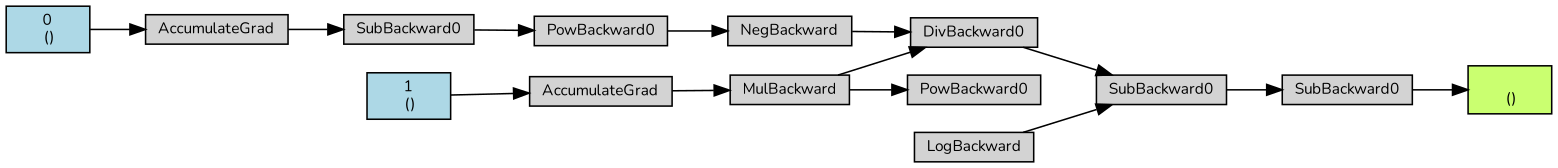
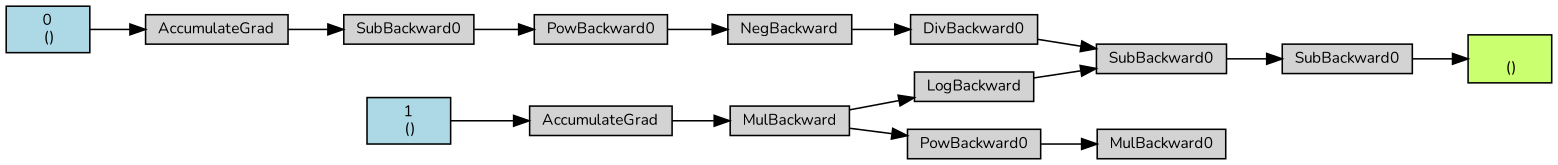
edge "MulBackward" -> "DivBackward0": now "MulBackward" -> "LogBackward"
node "MulBackward0": added
